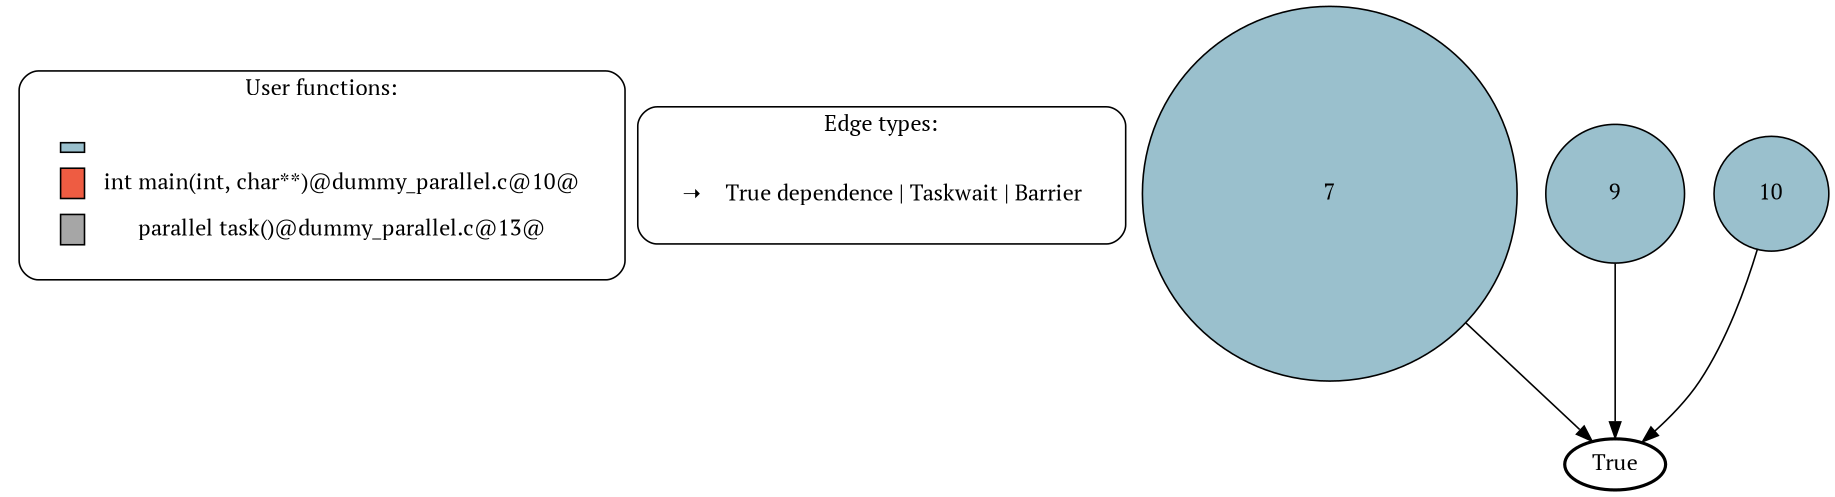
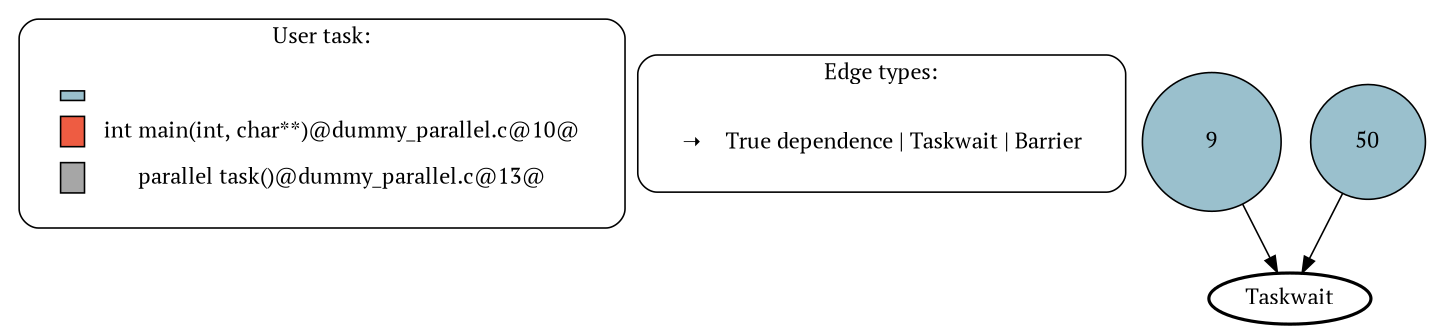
cluster "User functions:": label "User functions:" -> "User task:"
node "7": removed
node "10": label "10" -> "50"
node "True": label "True" -> "Taskwait"
